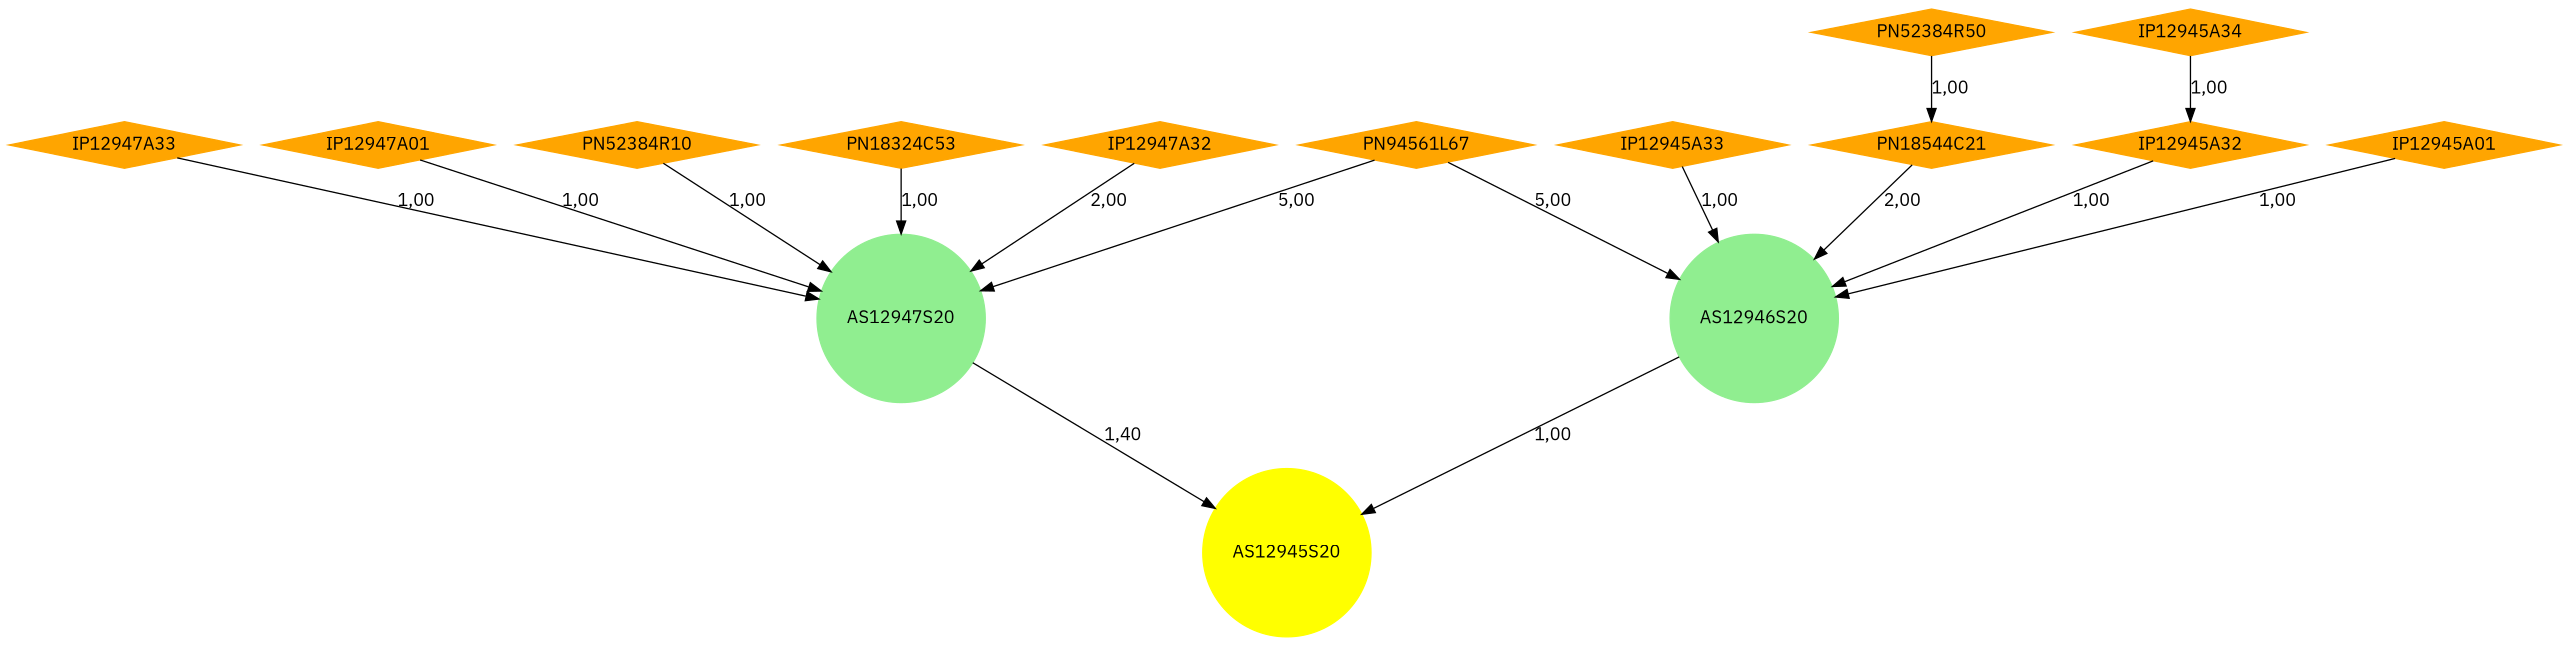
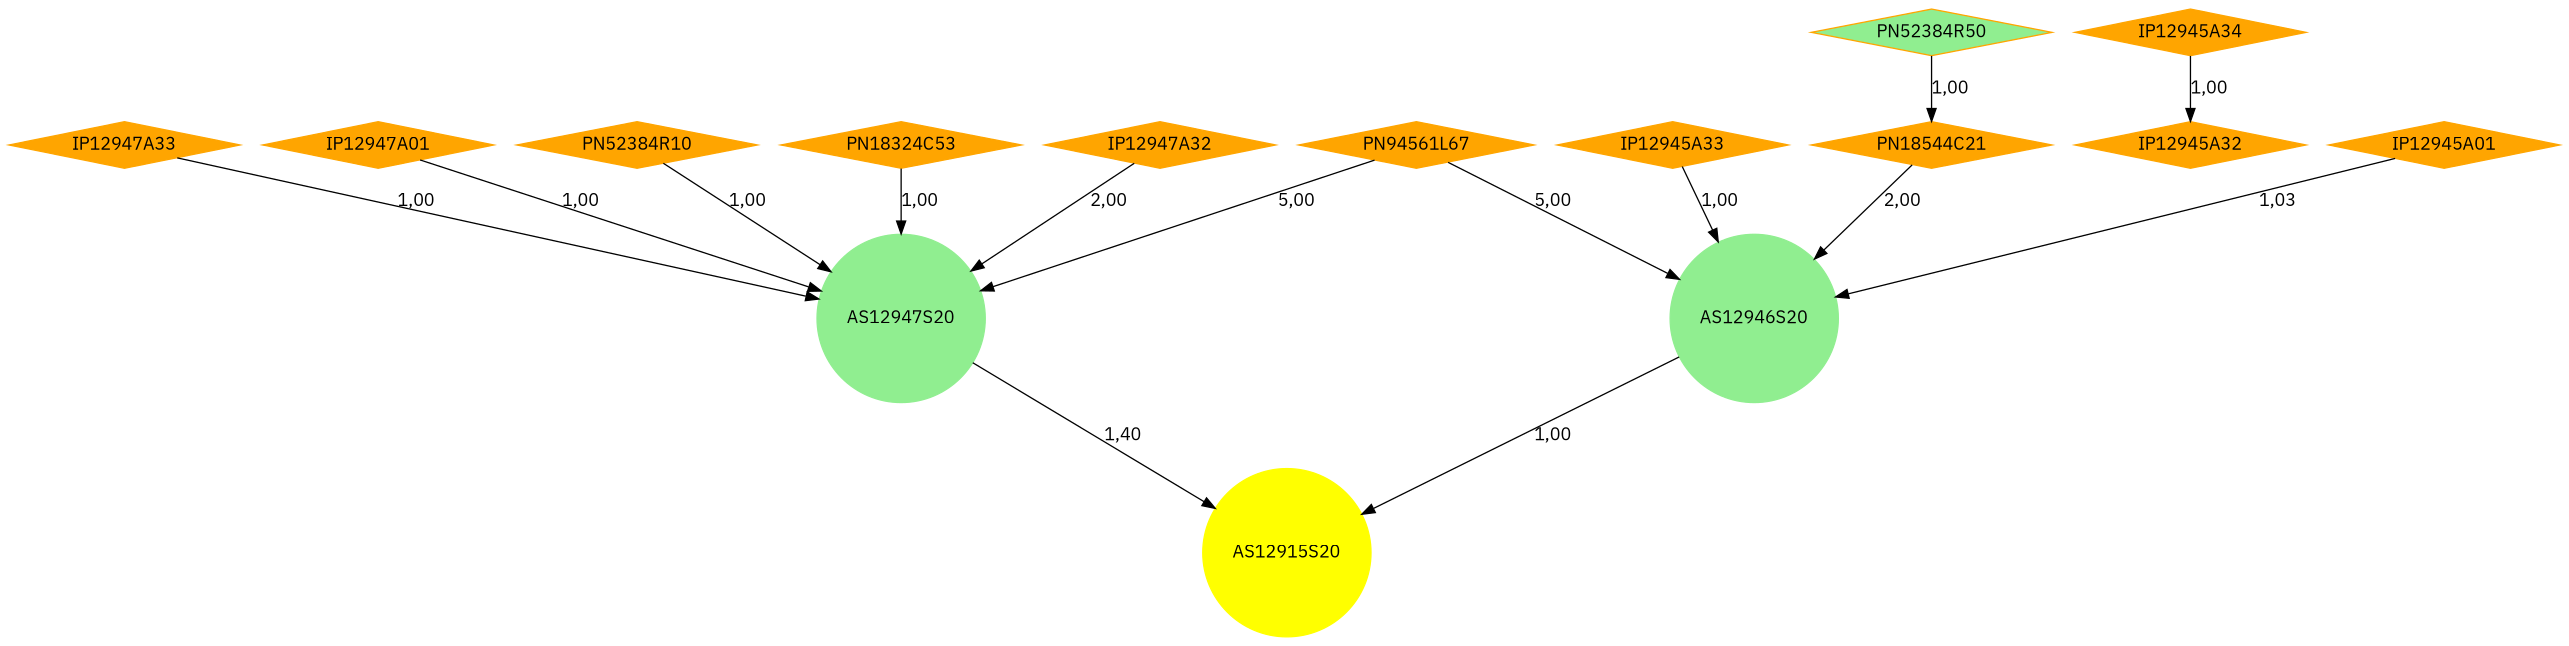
node "PN52384R50": fillcolor orange -> lightgreen
edge "IP12945A01" -> "AS12946S20": label "1,00" -> "1,03"
edge "IP12945A32" -> "AS12946S20": removed, label "1,00"
node "AS12945S20": label "AS12945S20" -> "AS12915S20"
